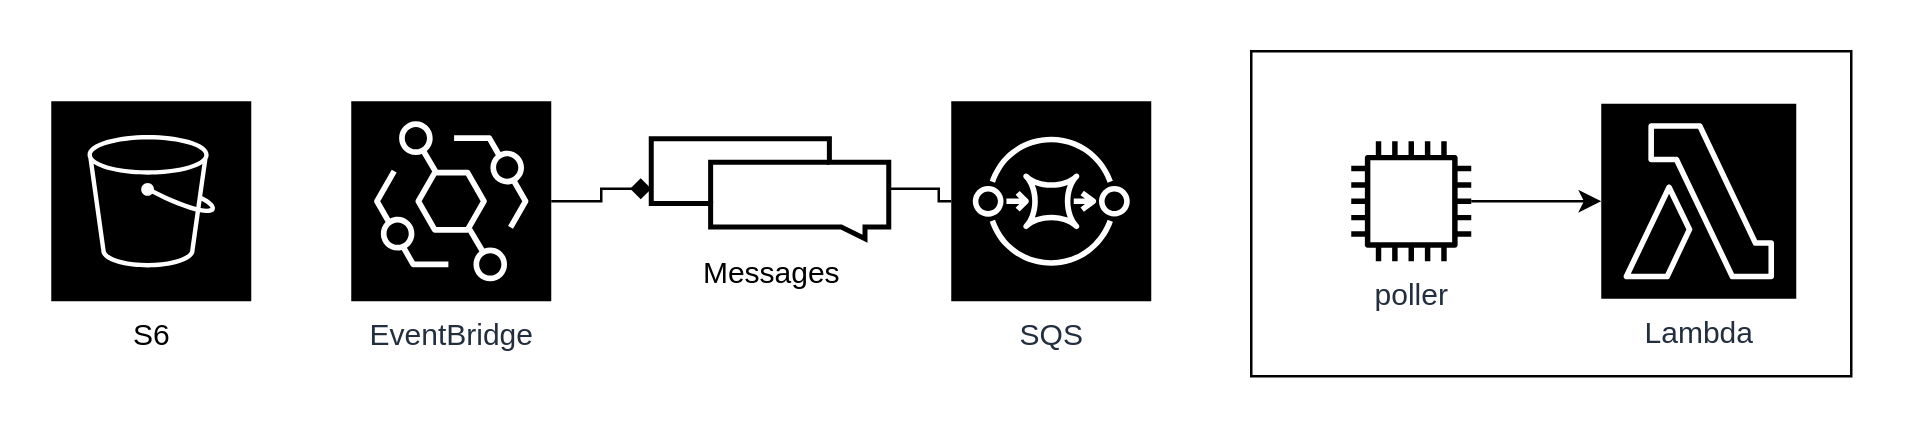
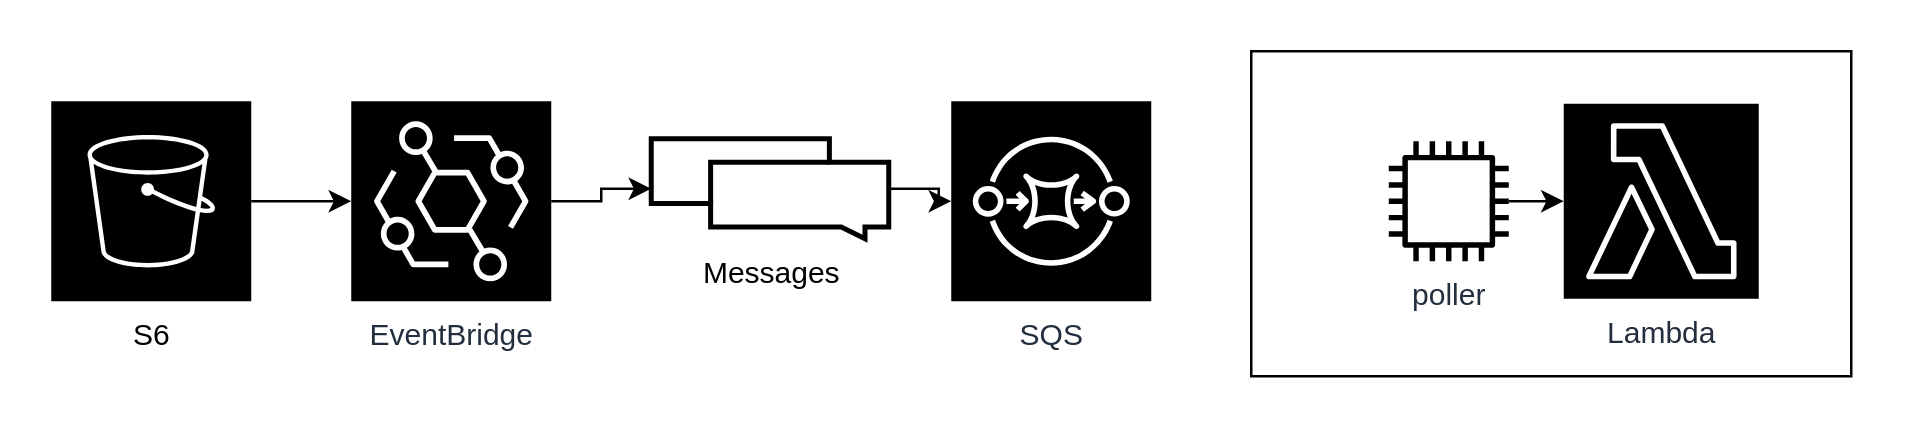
edge "EventBridge" -> "Messages": arrowhead diamond -> classic
edge "S6" -> "EventBridge": added
edge "Messages" -- "SQS": arrowhead none -> classic
node "poller": moved (1411, 201) -> (1449, 201)
node "Lambda": moved (1699, 201) -> (1661, 201)
